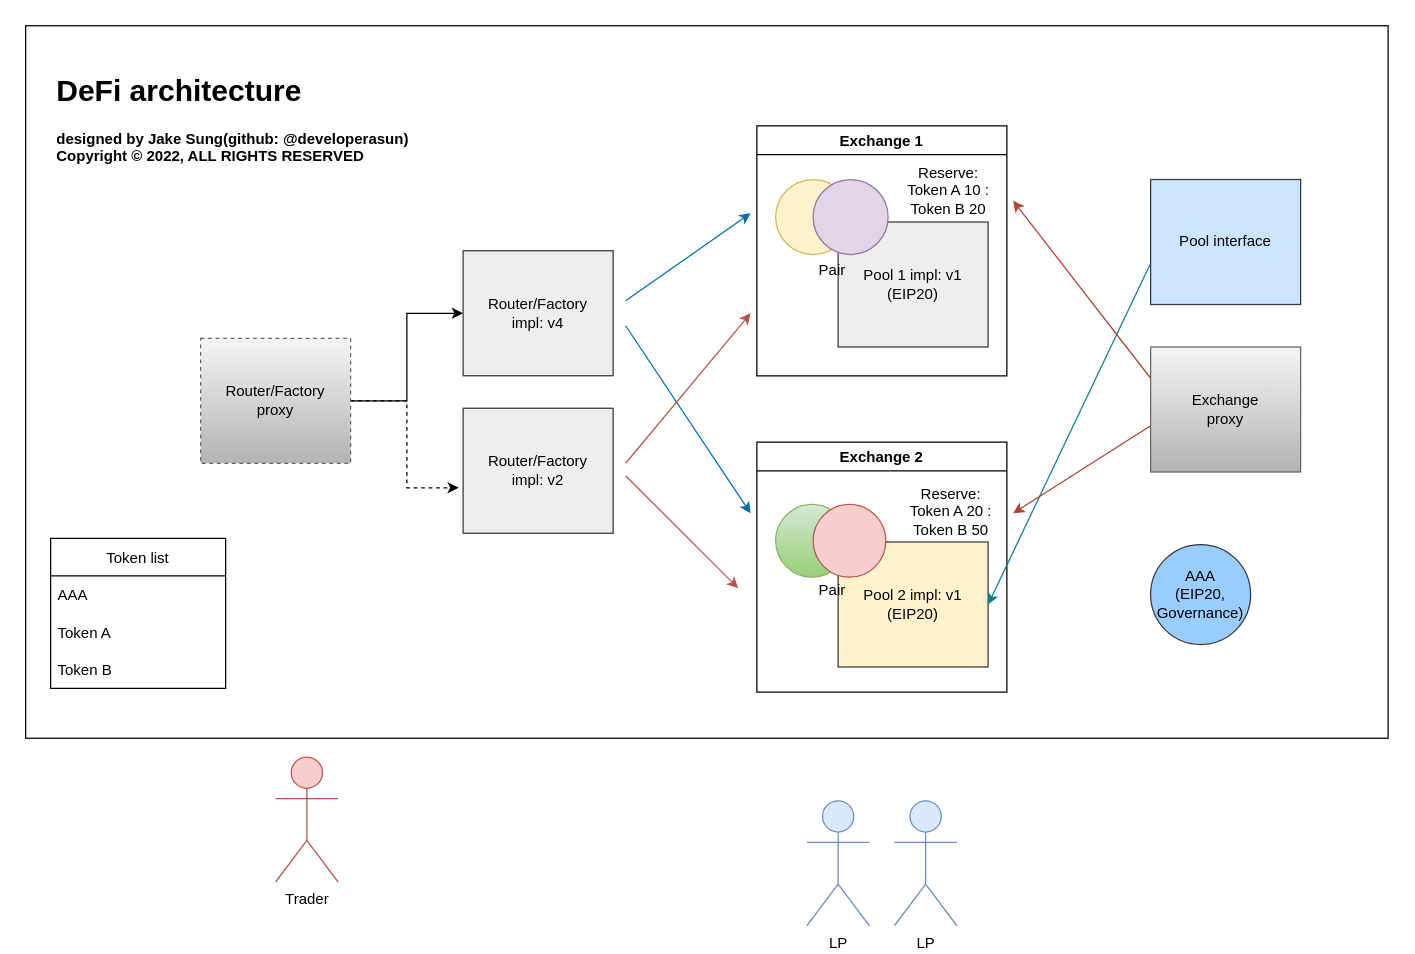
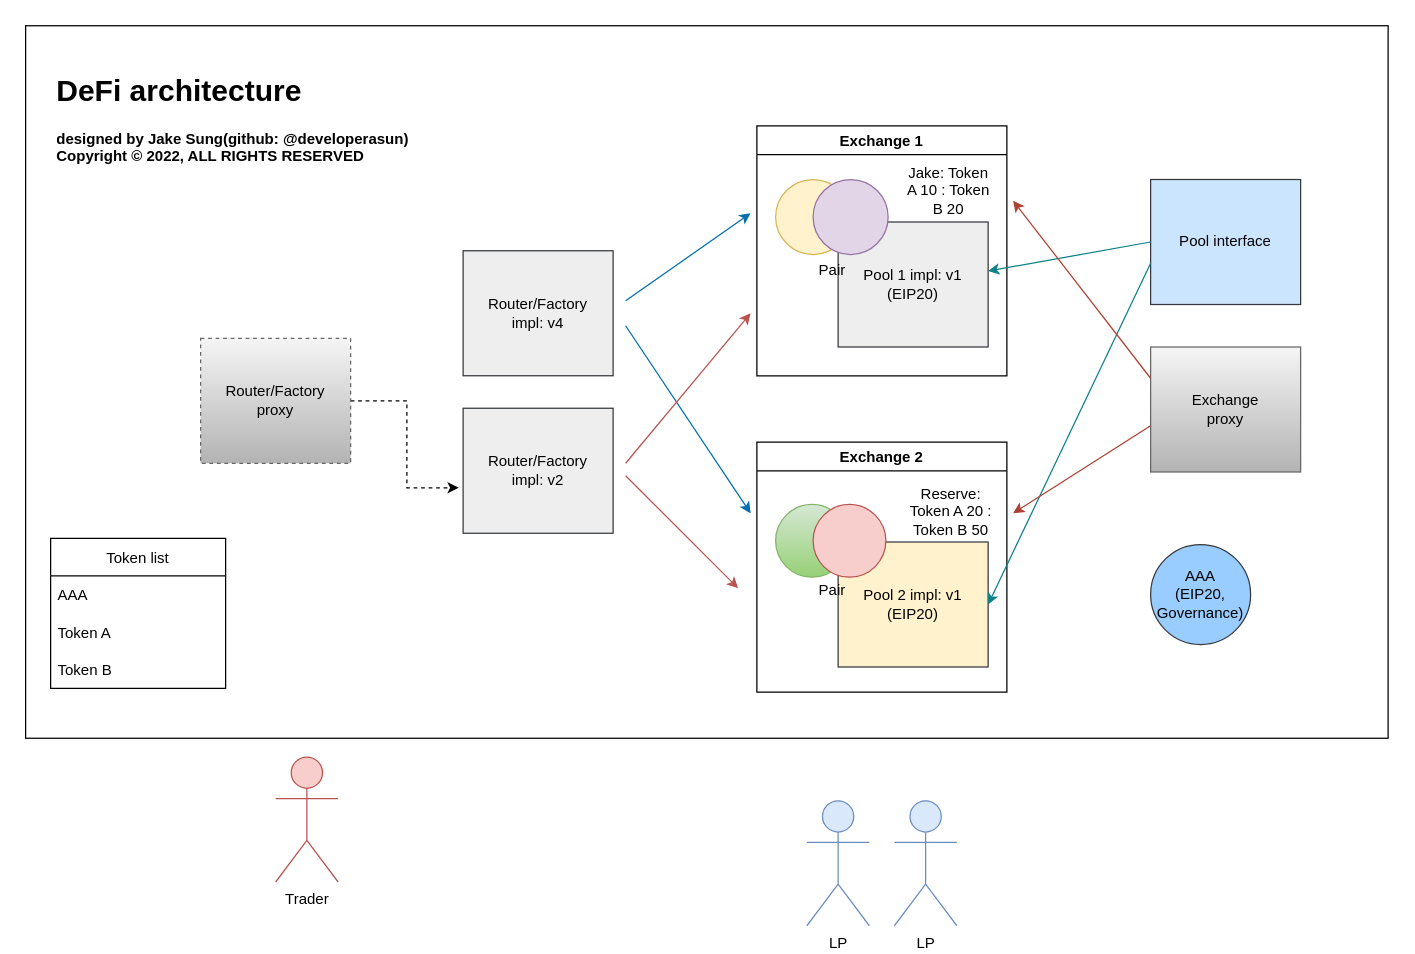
node "Reserve: Token A 10 : Token B 20": label "Reserve: Token A 10 : Token B 20" -> "Jake: Token A 10 : Token B 20"
edge "Pool interface" -> "Pool 1 impl: v1 (EIP20)": added
edge "Router/Factory proxy" -> "Router/Factory impl: v4": removed
